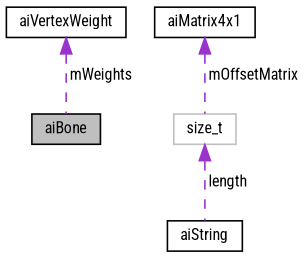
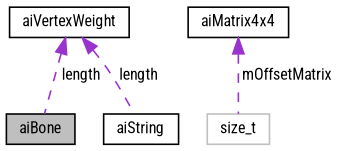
node "aiMatrix4x1": label "aiMatrix4x1" -> "aiMatrix4x4"
edge "aiBone" -> "aiVertexWeight": label " mWeights" -> " length"
edge "aiString" -> "size_t": now "aiString" -> "aiVertexWeight"
